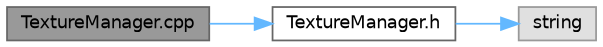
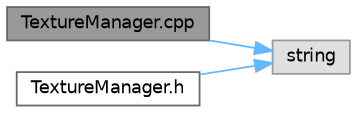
edge "TextureManager.cpp" -> "TextureManager.h": now "TextureManager.cpp" -> "string"
